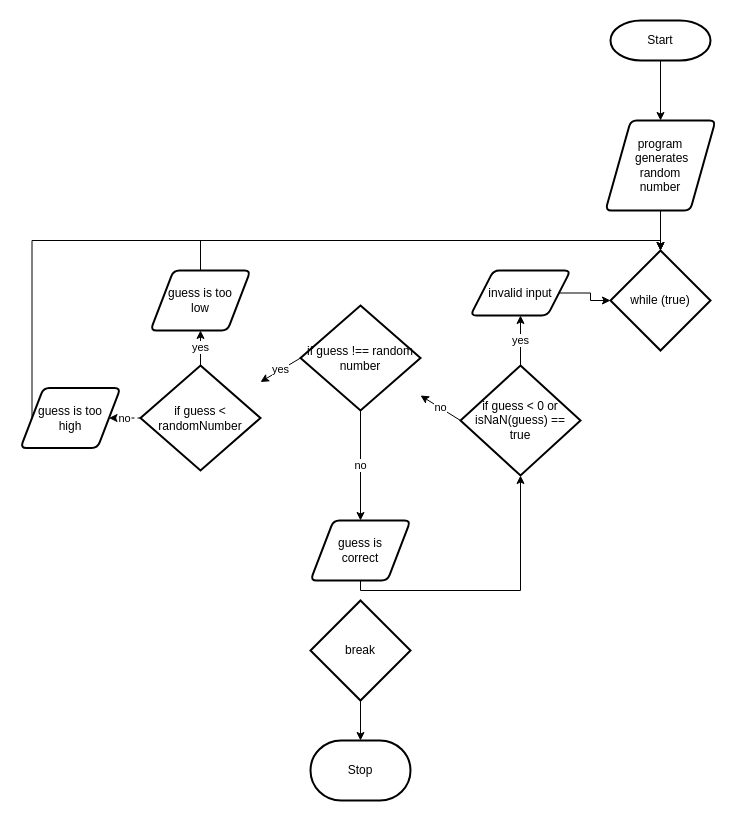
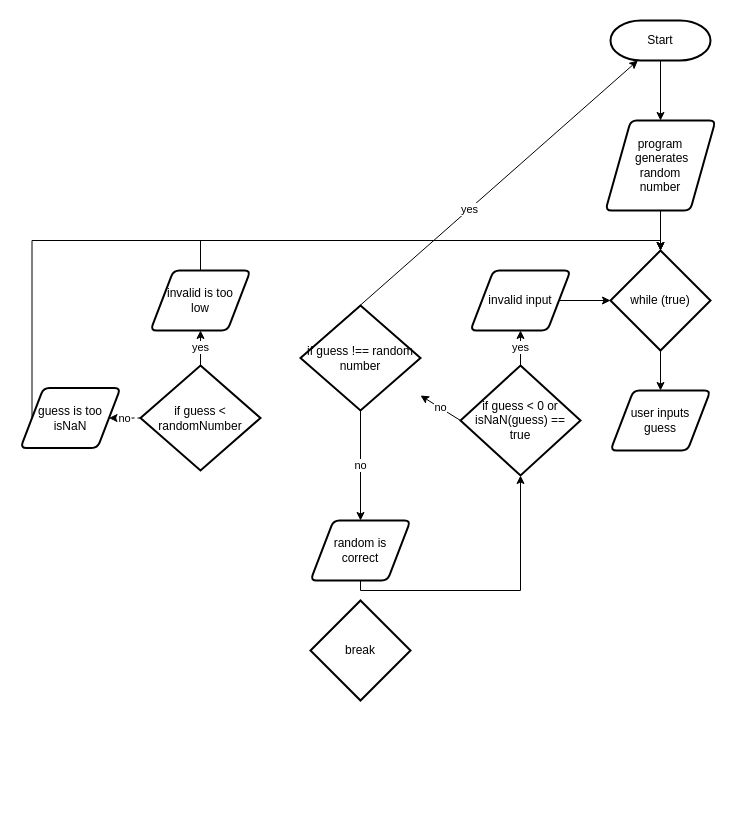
node "invalid input": size 100x45 -> 100x60
node "guess is too low": label "guess is too low" -> "invalid is too low"
edge "while (true)" -> "user inputs guess": added
edge "if guess !== random number" -> "if guess < randomNumber": now "if guess !== random number" -> "Start"
node "guess is too high": label "guess is too high" -> "guess is too isNaN"
node "user inputs guess": added
node "guess is correct": label "guess is correct" -> "random is correct"
edge "break" -> "Stop": removed
node "Stop": removed
